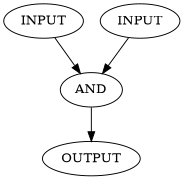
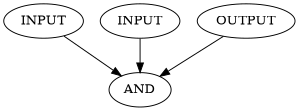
edge "AND" -> "OUTPUT": reversed
